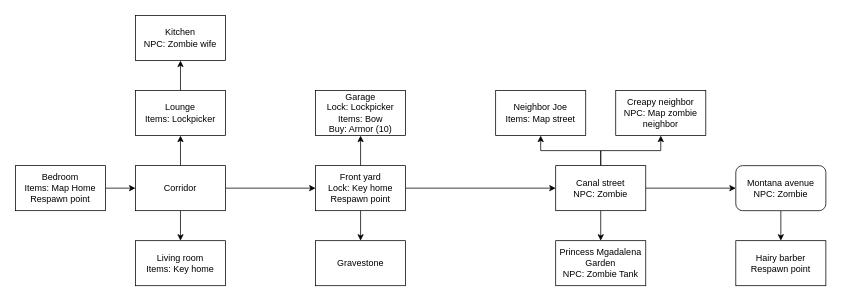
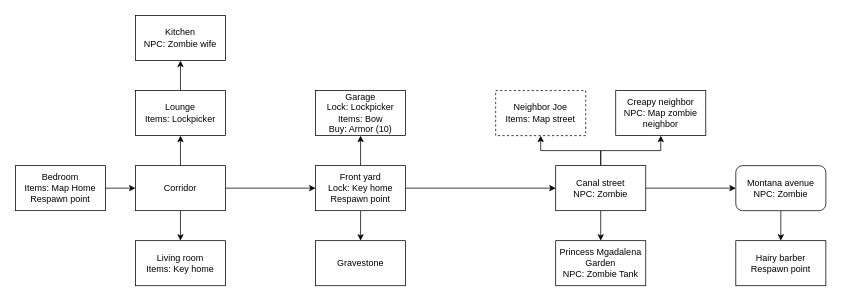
node "Neighbor Joe Items: Map street": style solid -> dashed
